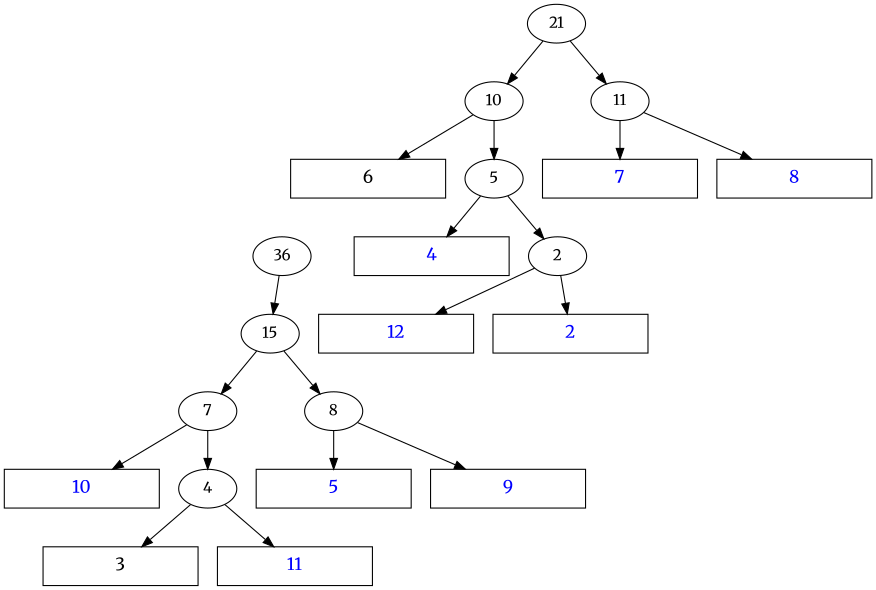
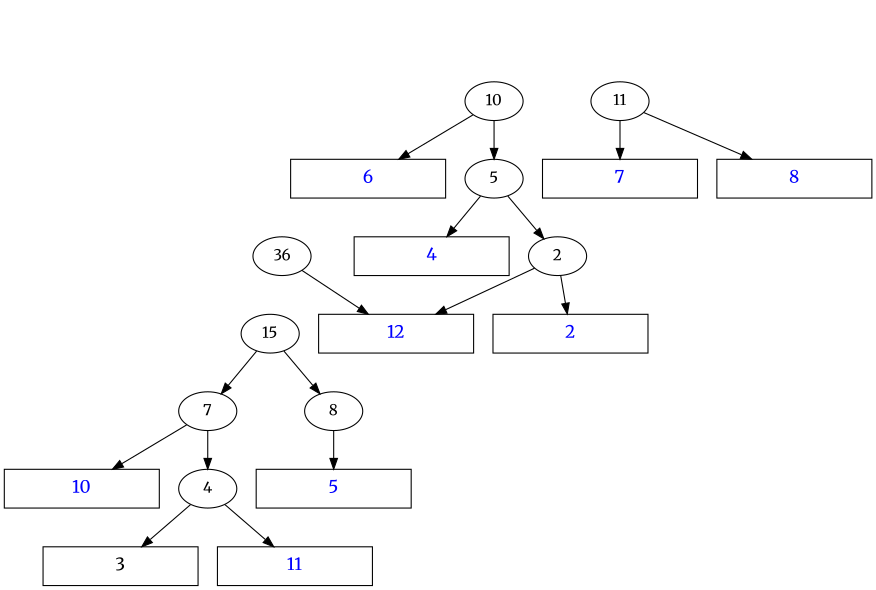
node "21": removed
node "6": fontcolor black -> blue
edge "36" -> "15": now "36" -> "12"
node "9": removed
